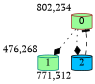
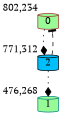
edge "0 802,234" -> "1 476,268": now "2 771,312" -> "1 476,268"
